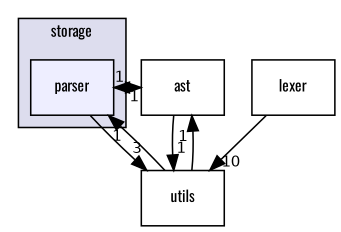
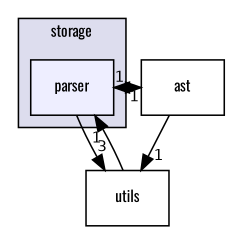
node "lexer": removed
edge "utils" -> "ast": removed
